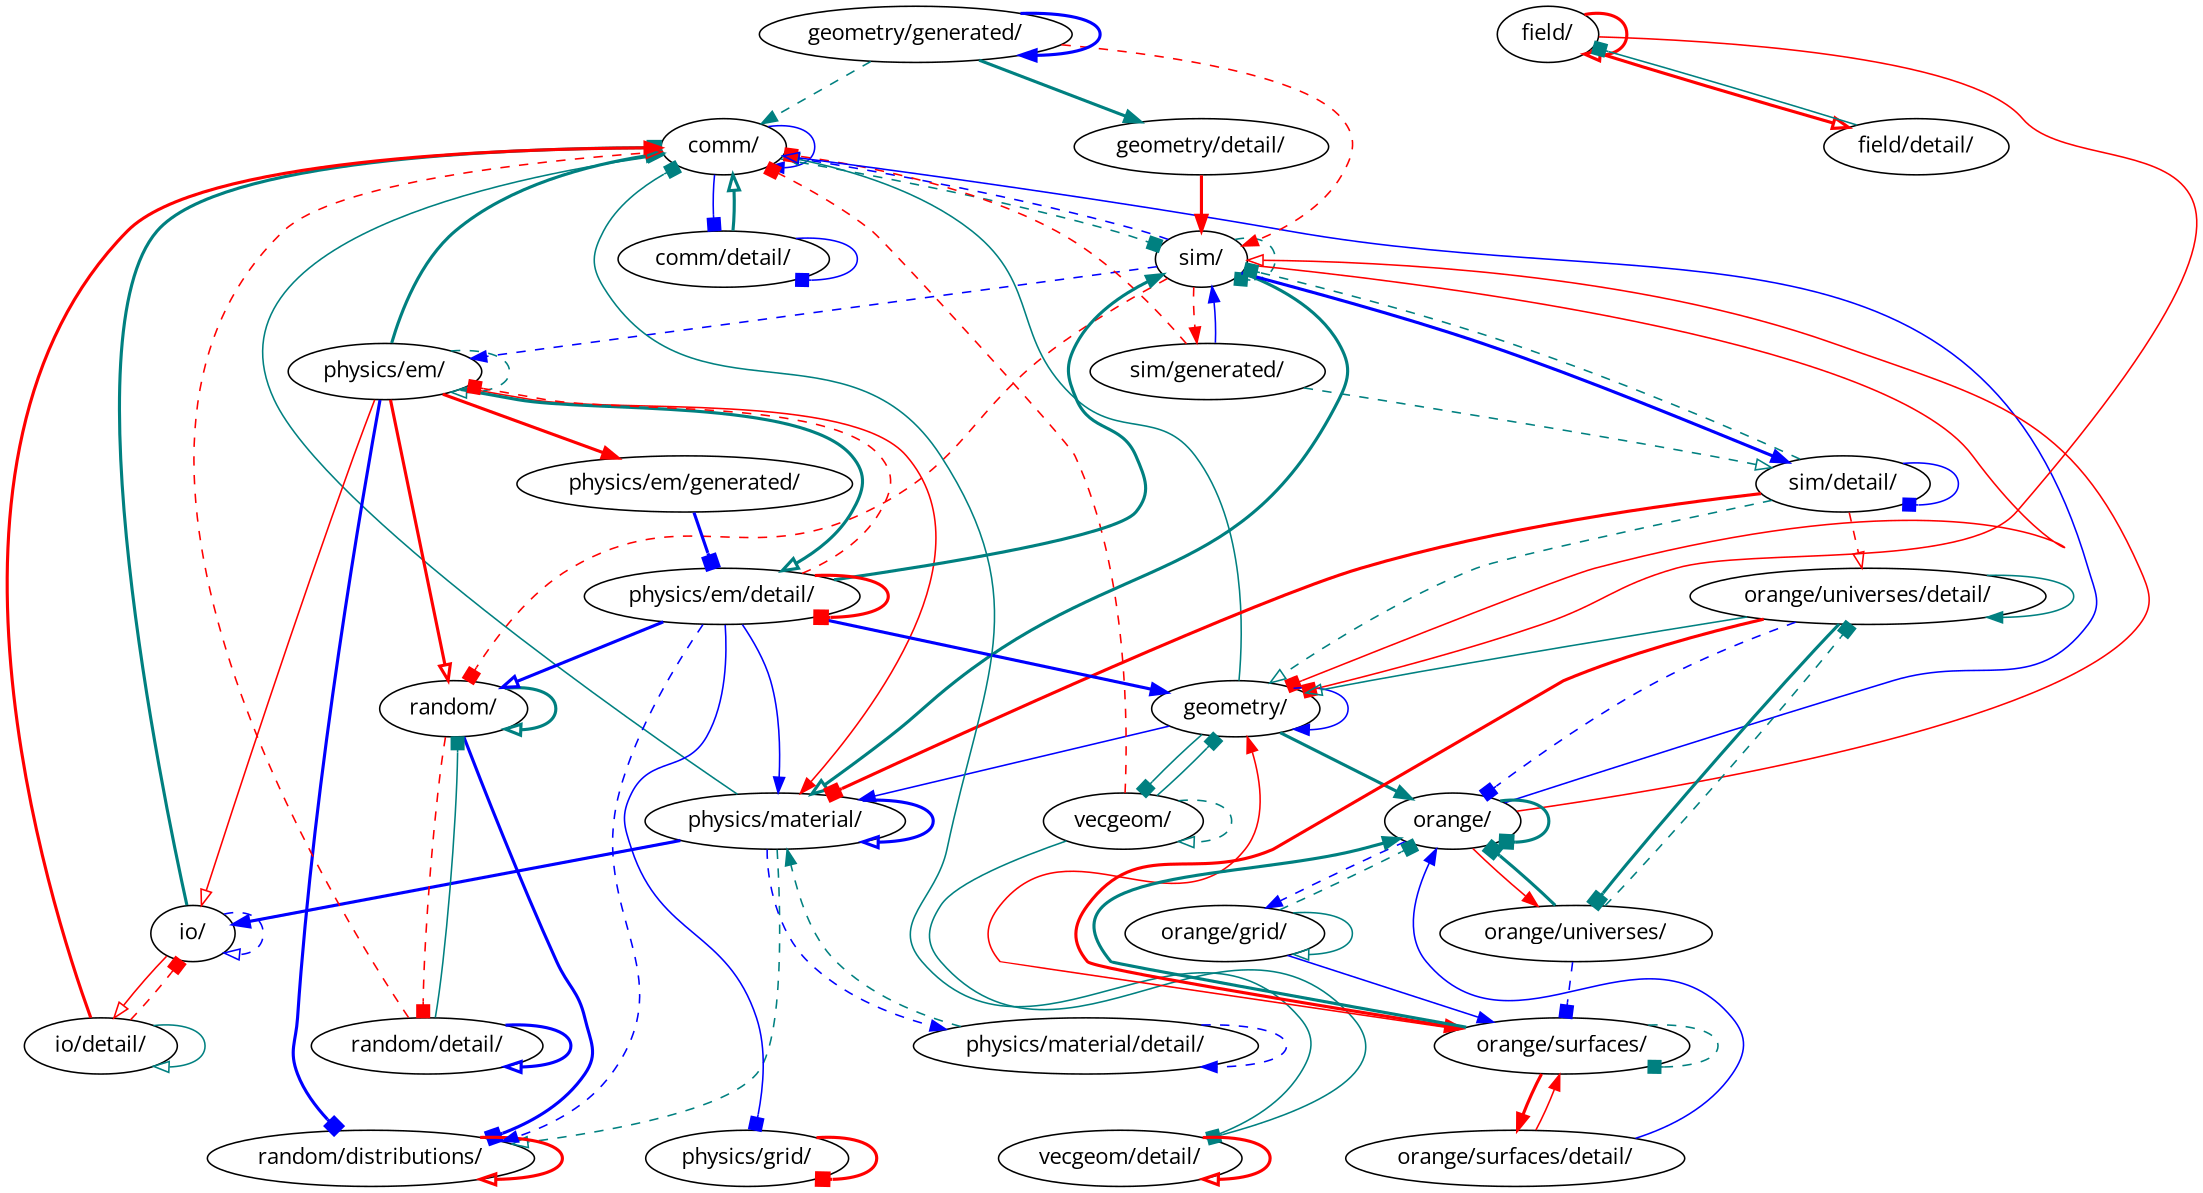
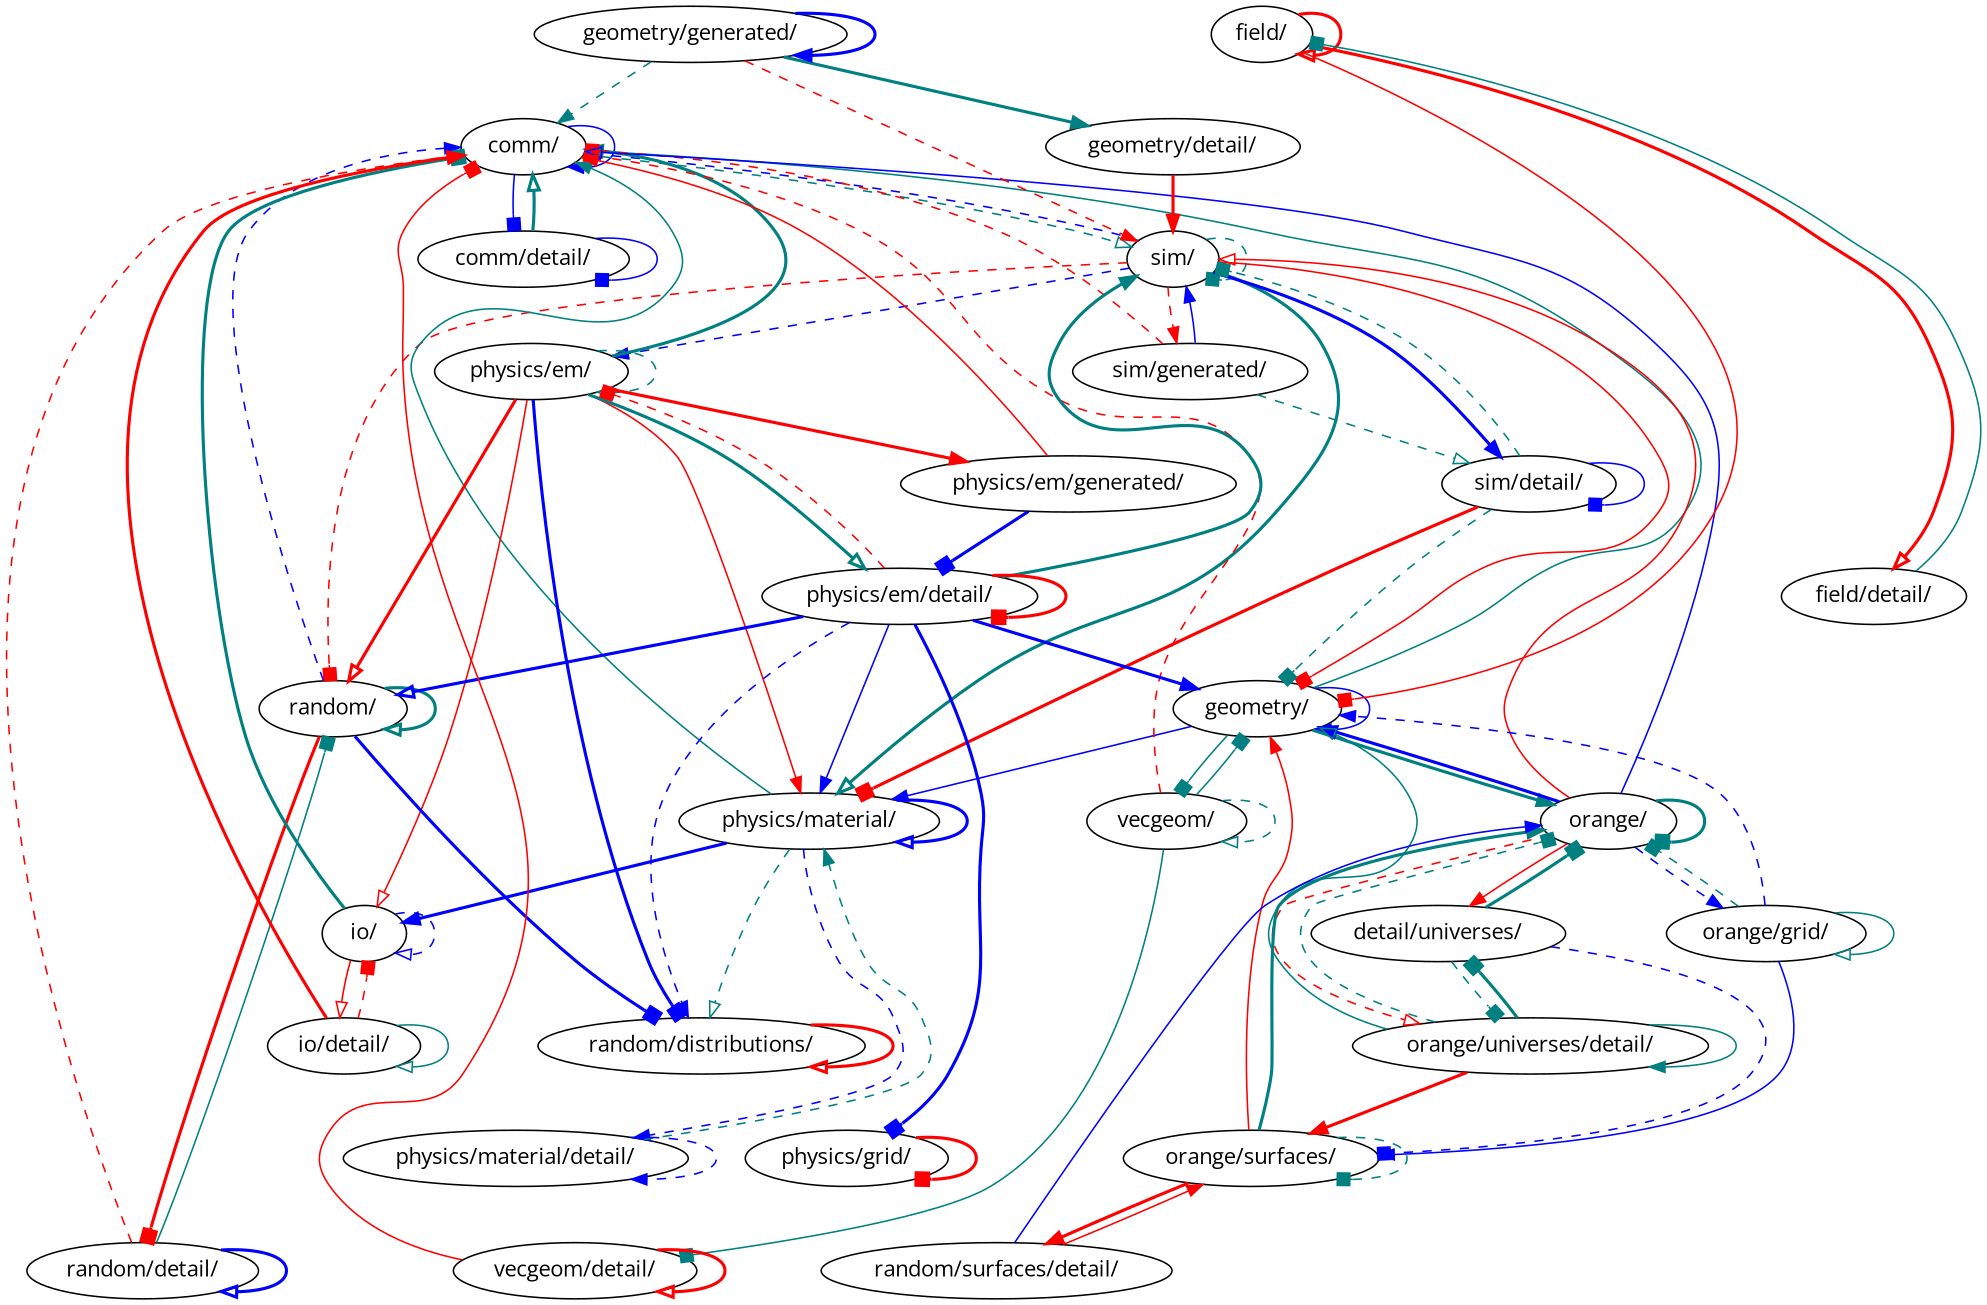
edge "comm/" -> "sim/": arrowhead box -> onormal
edge "physics/em/generated/" -> "comm/": added
edge "random/" -> "comm/": added
edge "sim/detail/" -> "orange/universes/detail/": now "orange/" -> "orange/universes/detail/"
edge "sim/detail/" -> "geometry/": arrowhead onormal -> box
edge "orange/universes/detail/" -> "orange/": color blue -> teal
edge "vecgeom/detail/" -> "comm/": color teal -> red
edge "orange/grid/" -> "geometry/": added
edge "orange/" -> "geometry/": added
edge "physics/em/detail/" -> "physics/grid/": style solid -> bold
edge "random/" -> "random/detail/": style dashed -> bold
node "orange/universes/": label "orange/universes/" -> "detail/universes/"
node "orange/surfaces/detail/": label "orange/surfaces/detail/" -> "random/surfaces/detail/"
